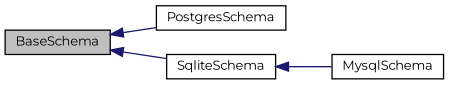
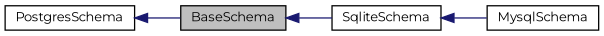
edge "PostgresSchema" -> "BaseSchema": reversed
